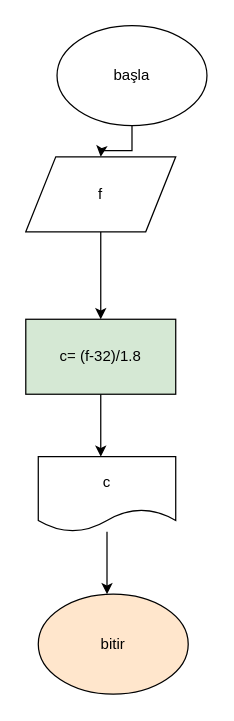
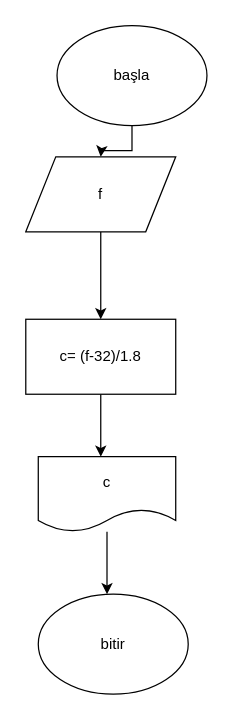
node "c= (f-32)/1.8": fillcolor #d5e8d4 -> #ffffff
node "bitir": fillcolor #ffe6cc -> #ffffff
